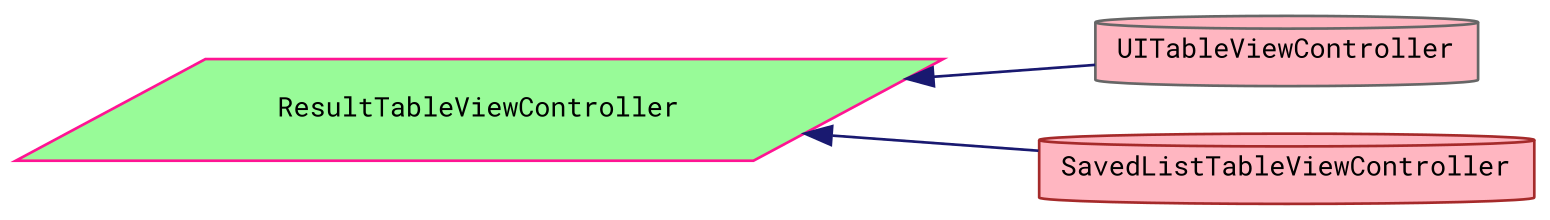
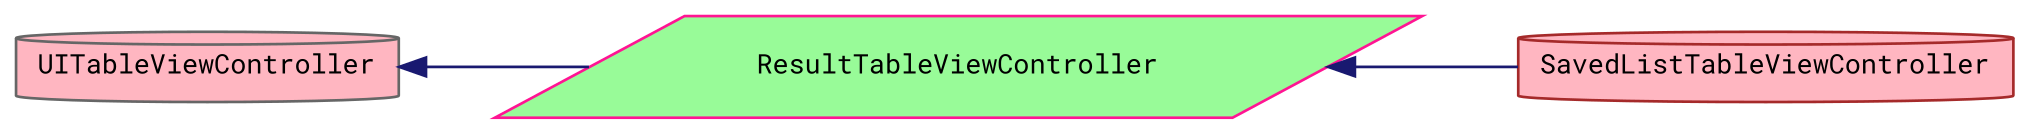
edge "UITableViewController" -> "ResultTableViewController": reversed
